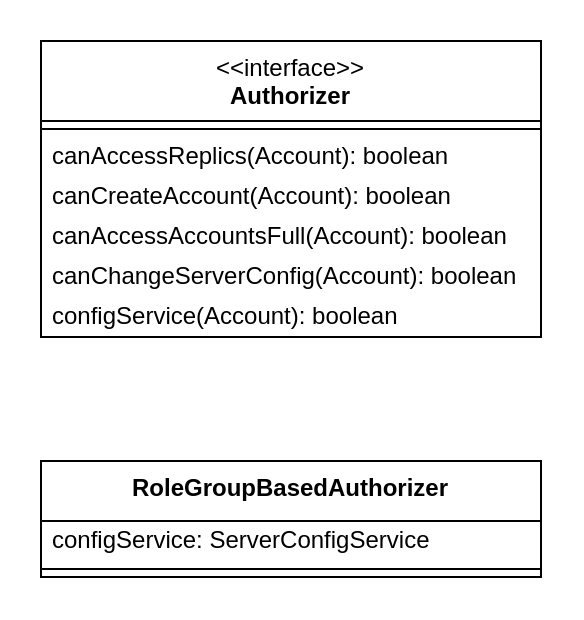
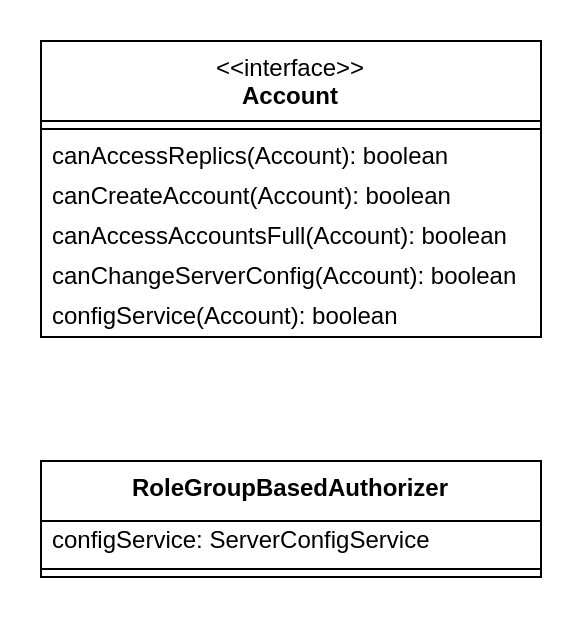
node "<<interface>> Authorizer": label "<<interface>> Authorizer" -> "<<interface>> Account"
